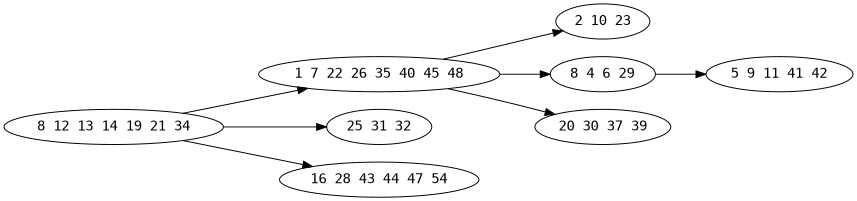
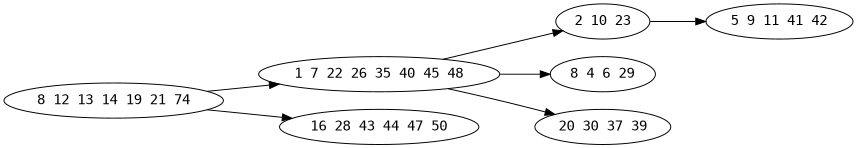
edge "8 4 6 29" -> "5 9 11 41 42": now "2 10 23" -> "5 9 11 41 42"
node "8 12 13 14 19 21 34": label "8 12 13 14 19 21 34" -> "8 12 13 14 19 21 74"
node "25 31 32": removed
node "16 28 43 44 47 54": label "16 28 43 44 47 54" -> "16 28 43 44 47 50"
